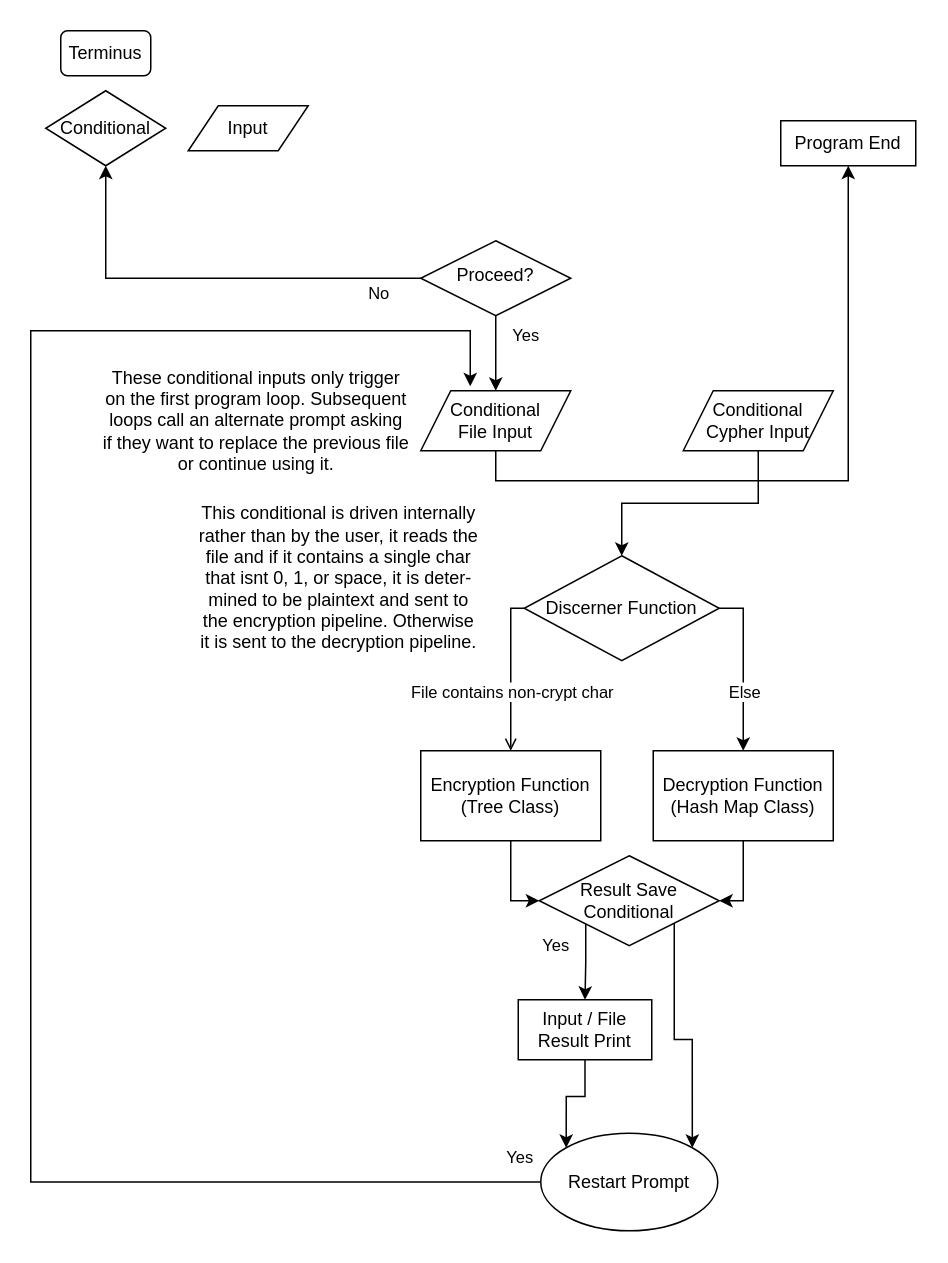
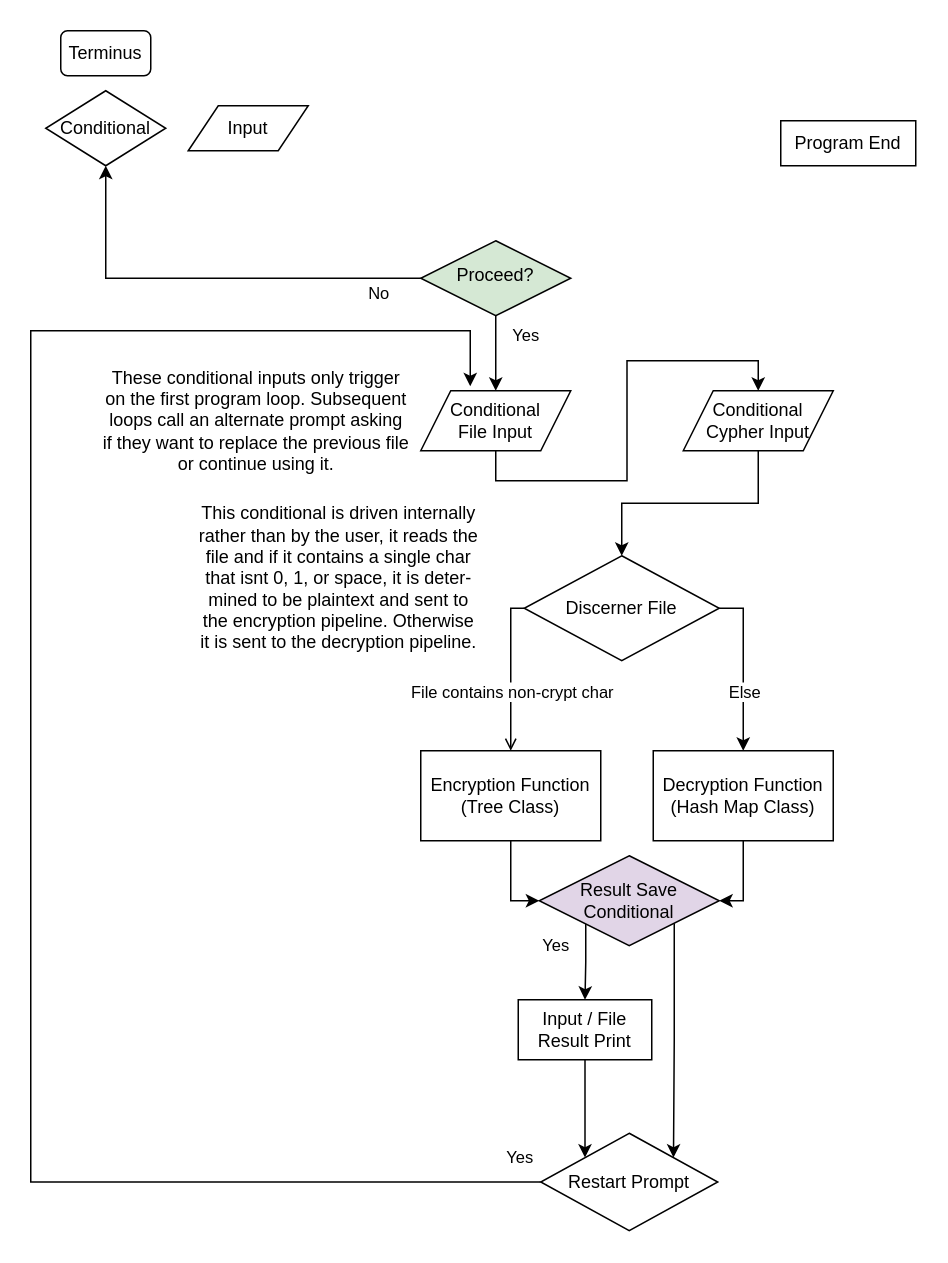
node "Proceed?": fillcolor #ffffff -> #d5e8d4
edge "Conditional File Input" -> "Program End": now "Conditional File Input" -> "Conditional Cypher Input"
node "Discerner Function": label "Discerner Function" -> "Discerner File"
node "Result Save Conditional": fillcolor #ffffff -> #e1d5e7
node "Restart Prompt": shape ellipse -> diamond
